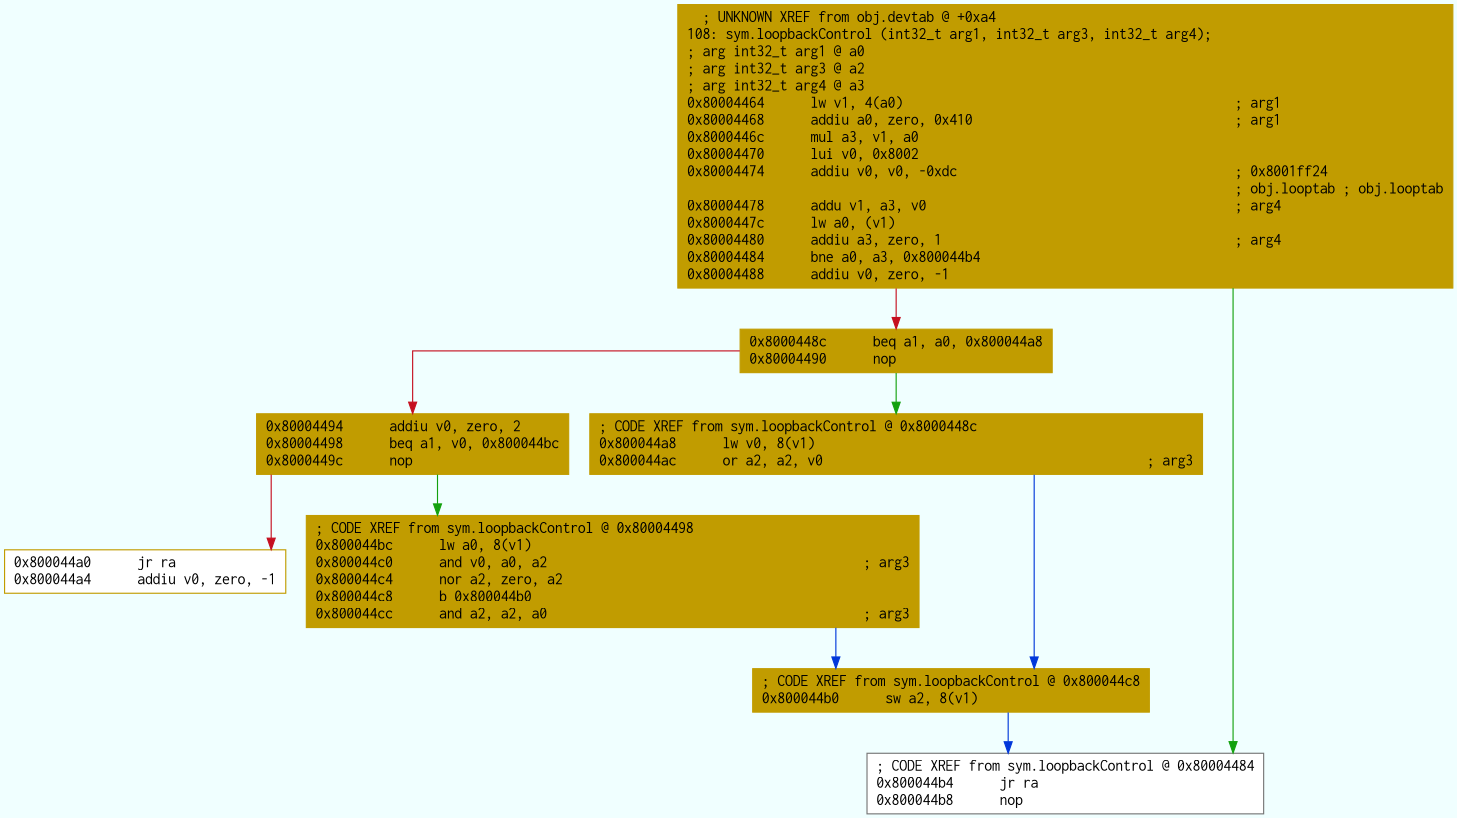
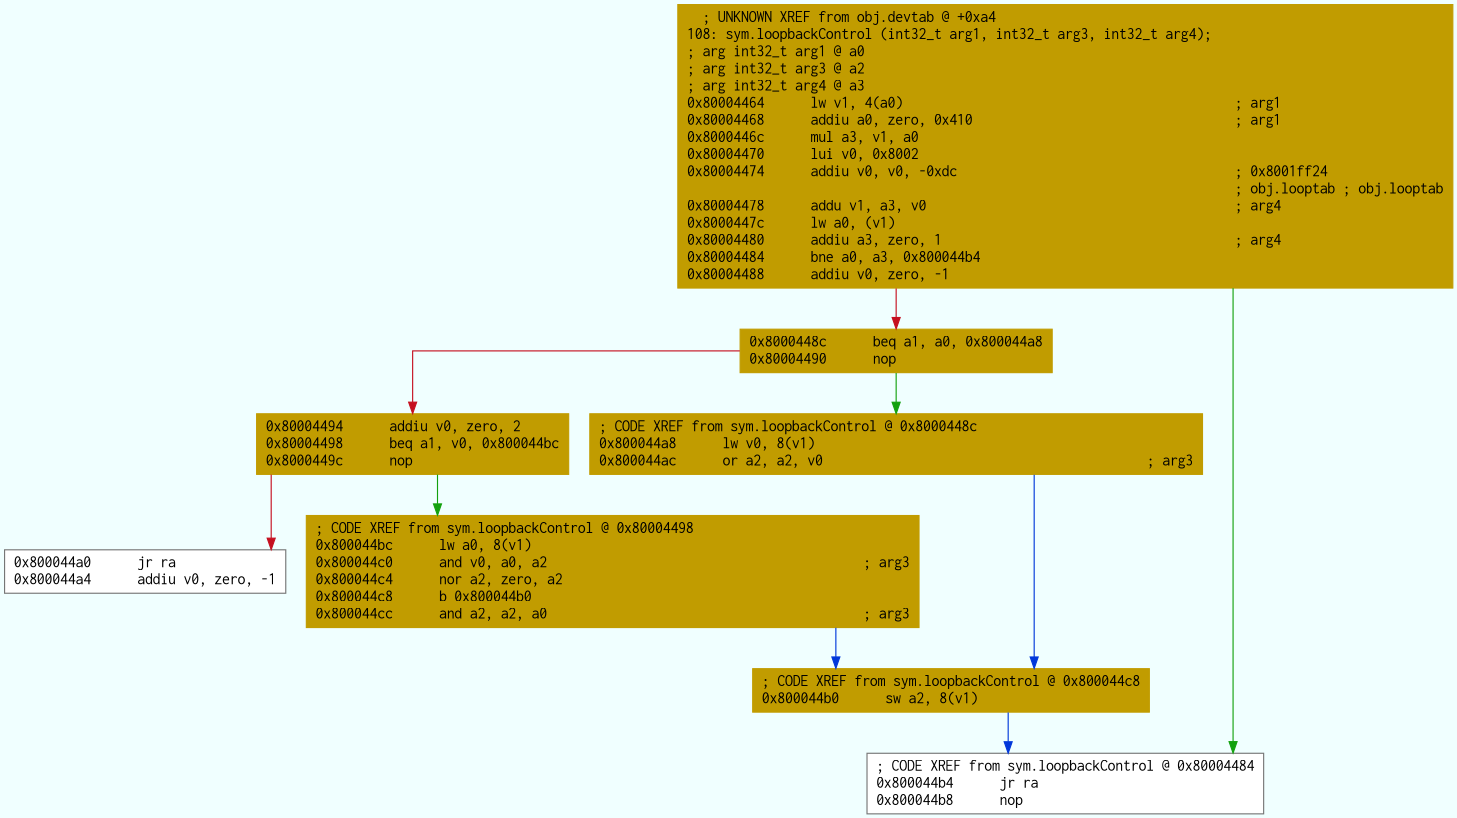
node "0x800044a0      jr ra 0x800044a4      addiu v0, zero, -1": color #c19c00 -> #767676
